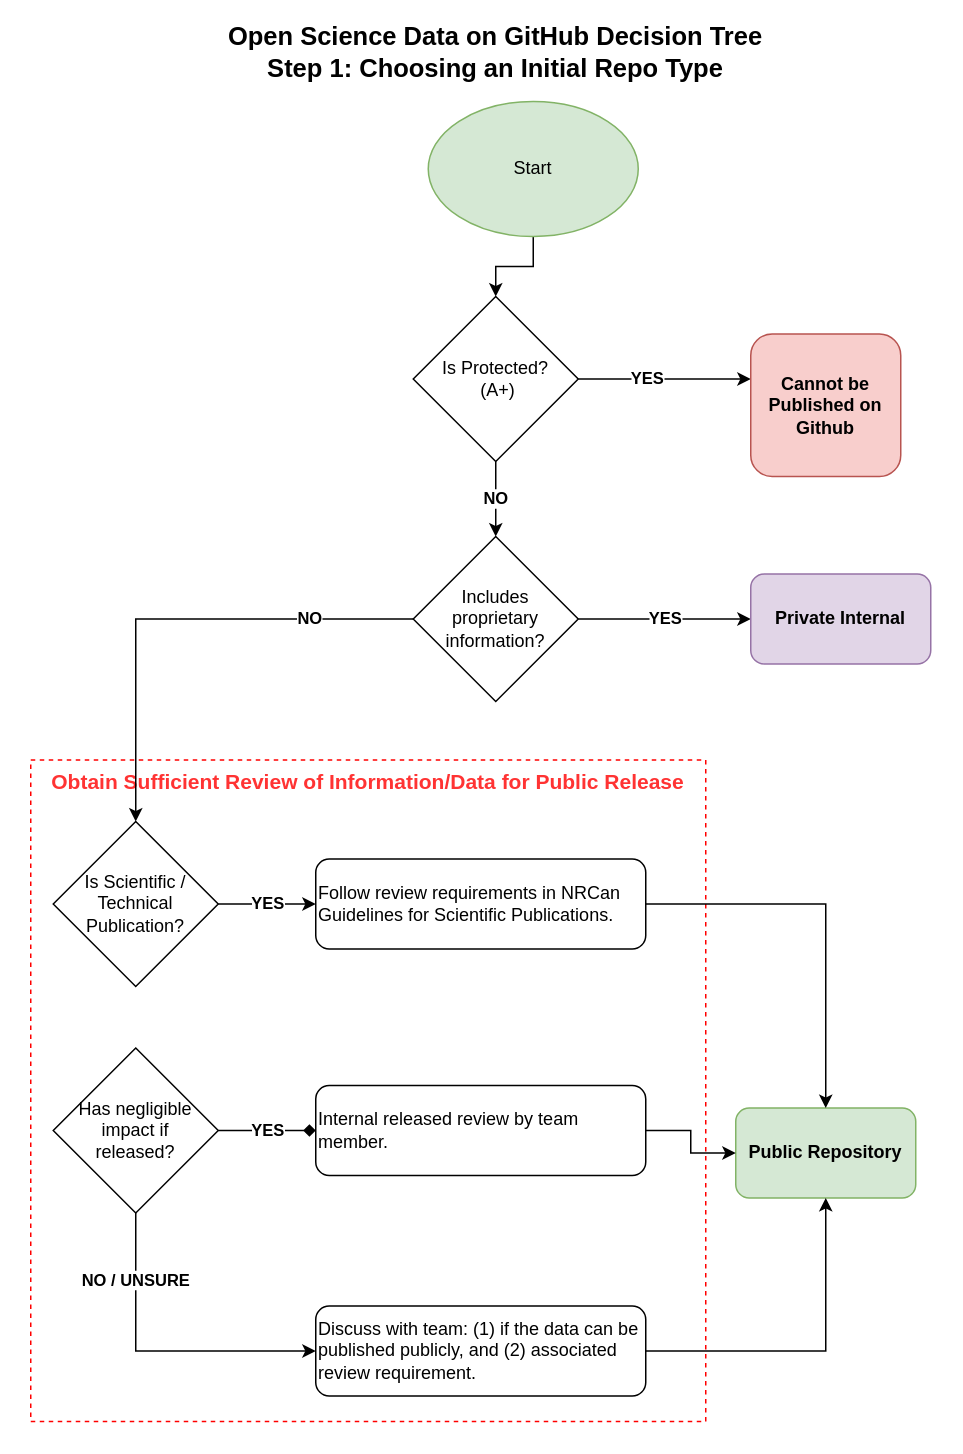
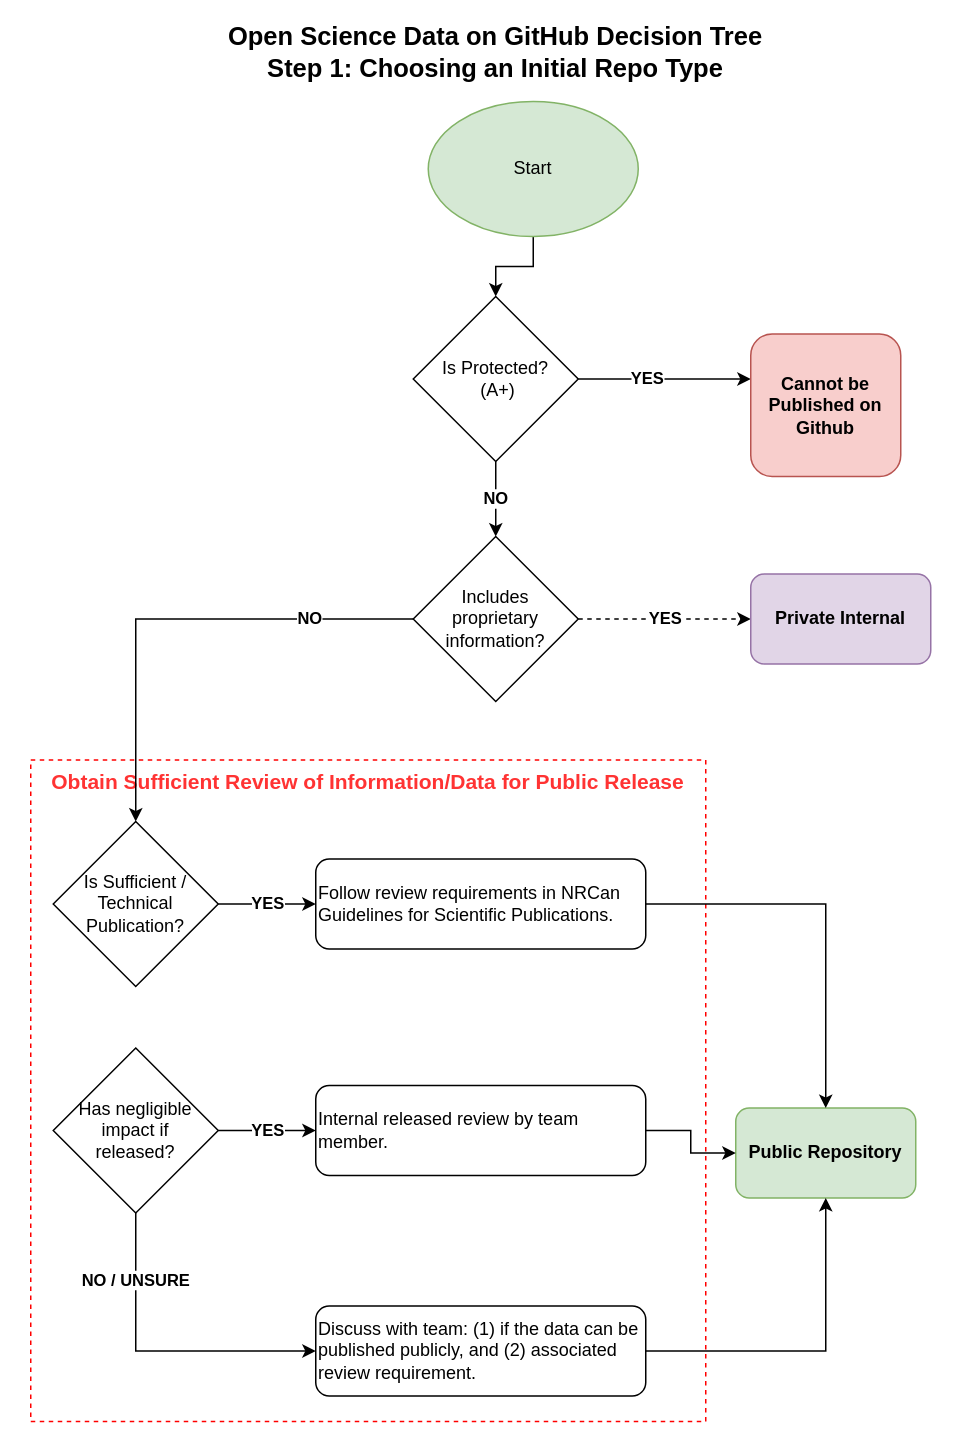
edge "Includes proprietary information?" -> "Private Internal": style solid -> dashed
node "Is Scientific / Technical Publication?": label "Is Scientific / Technical Publication?" -> "Is Sufficient / Technical Publication?"
edge "Has negligible impact if released?" -> "Internal released review by team member.": arrowhead diamond -> classic
